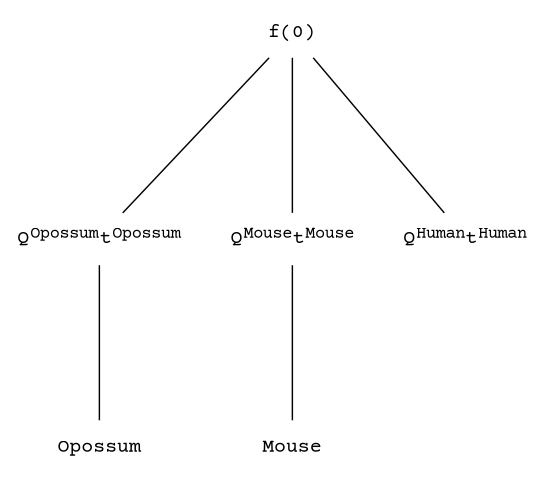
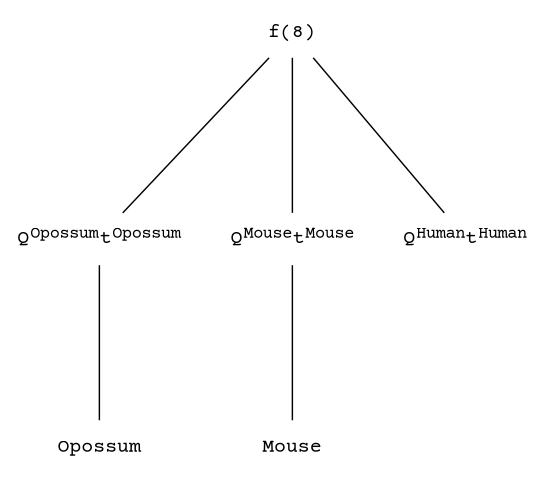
node "f(0)": label "f(0)" -> "f(8)"
